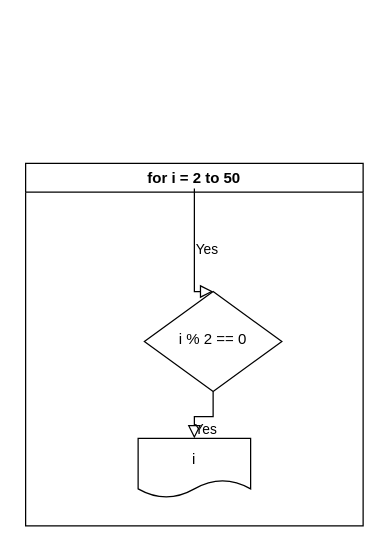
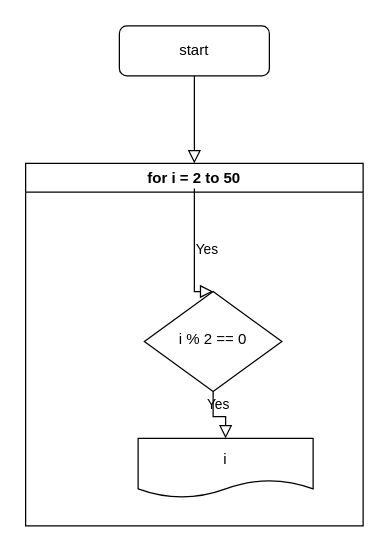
node "start": added
edge "start" -> "for i = 2 to 50": added
node "i": size 113x59 -> 175x59
